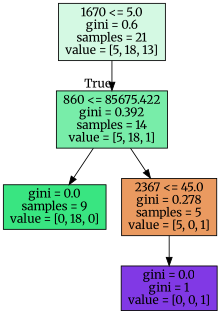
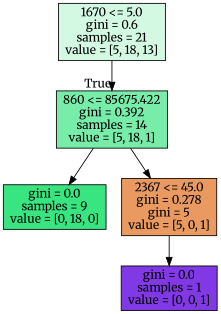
node "2367 <= 45.0 gini = 0.278 samples = 5 value = [5, 0, 1]": label "2367 <= 45.0 gini = 0.278 samples = 5 value = [5, 0, 1]" -> "2367 <= 45.0 gini = 0.278 gini = 5 value = [5, 0, 1]"
node "gini = 0.0 gini = 1 value = [0, 0, 1]": label "gini = 0.0 gini = 1 value = [0, 0, 1]" -> "gini = 0.0 samples = 1 value = [0, 0, 1]"
